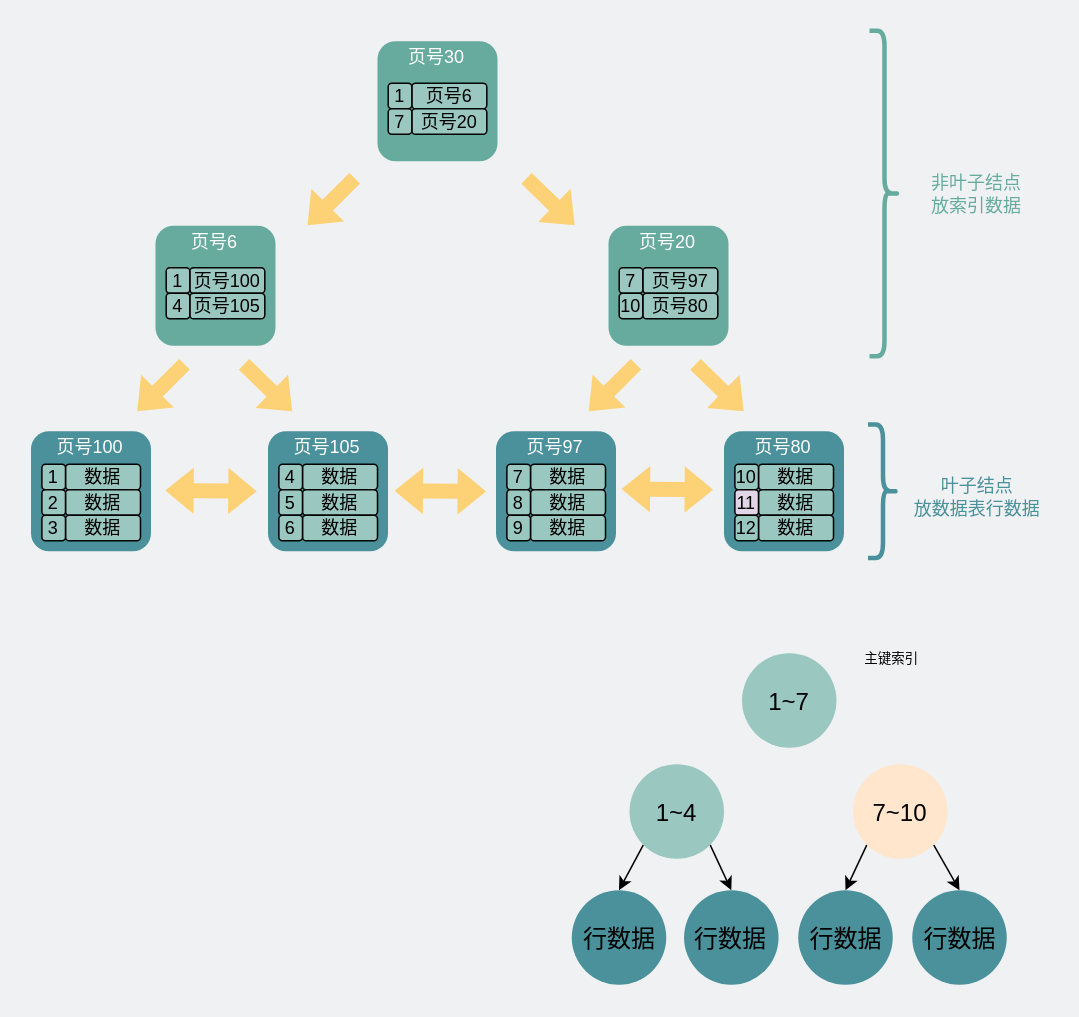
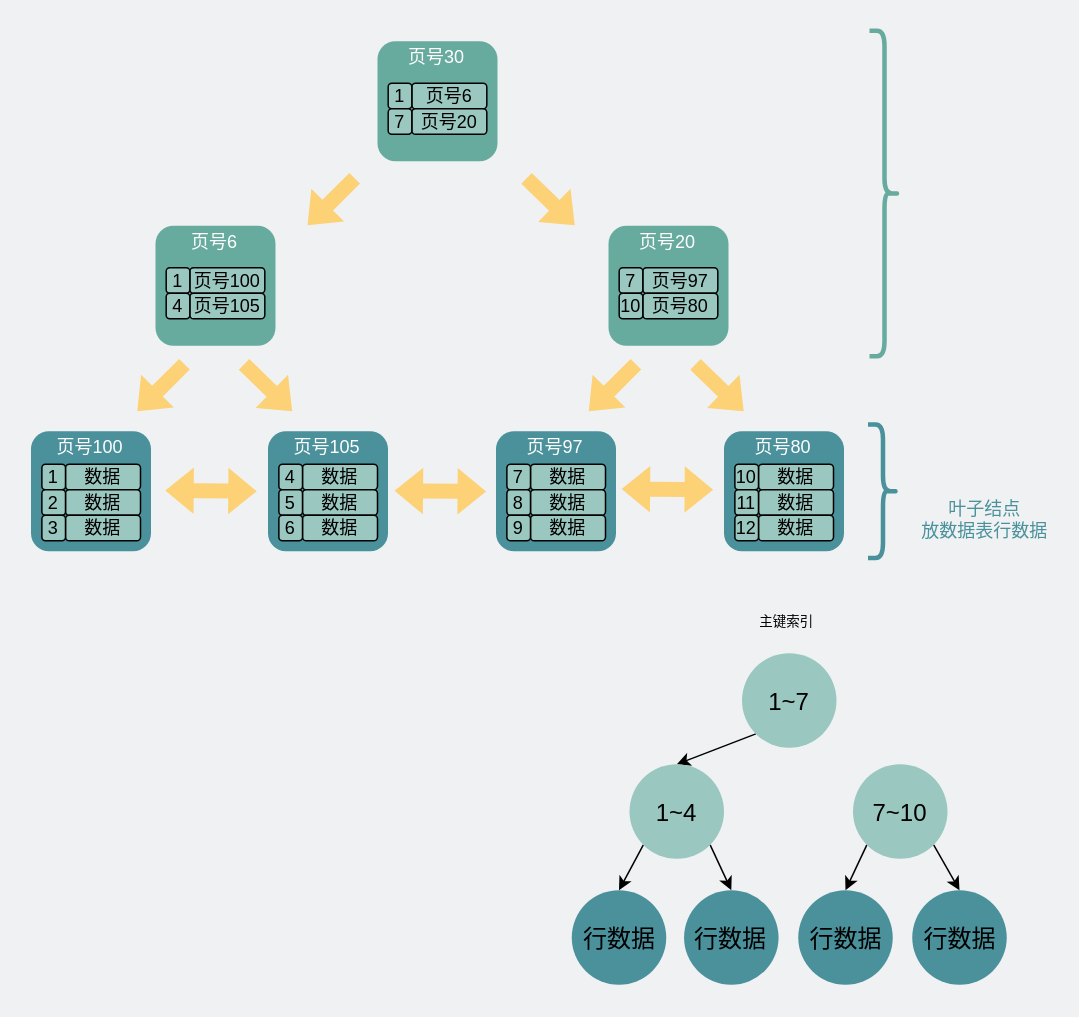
node "非叶子结点 放索引数据": removed
node "叶子结点 放数据表行数据": moved (977, 497) -> (984, 520)
node "11": fillcolor #e1d5e7 -> #9ac7bf
node "主键索引": moved (892, 659) -> (787, 622)
edge "1~7" -> "1~4": added
node "7~10": fillcolor #ffe6cc -> #9ac7bf
